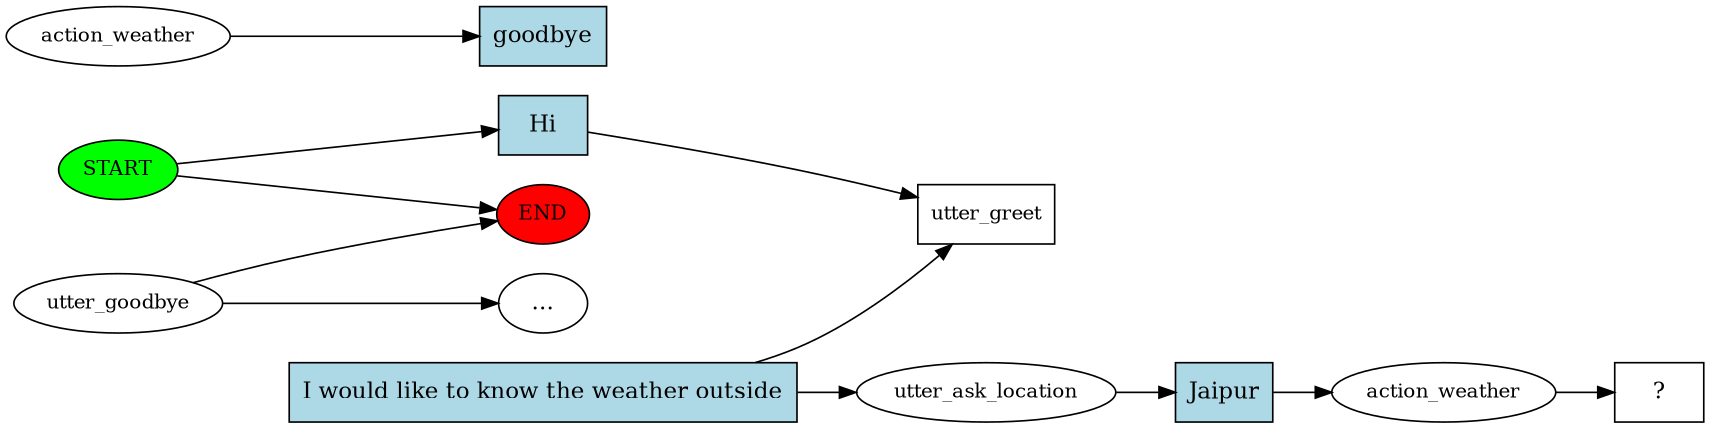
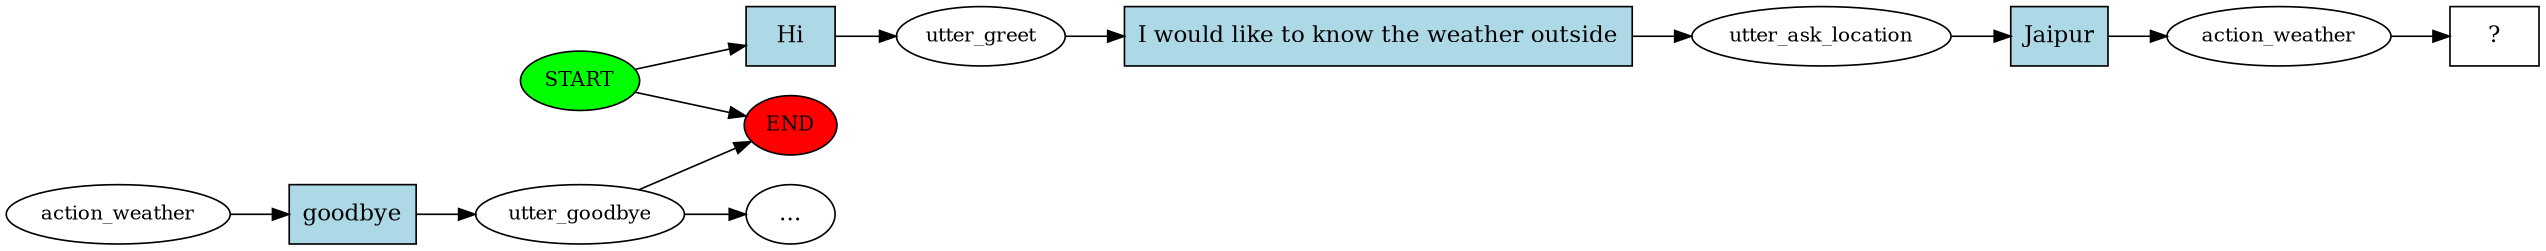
edge "goodbye" -> "utter_goodbye": added
node "utter_greet": shape box -> ellipse
edge "I would like to know the weather outside" -> "utter_greet": reversed
